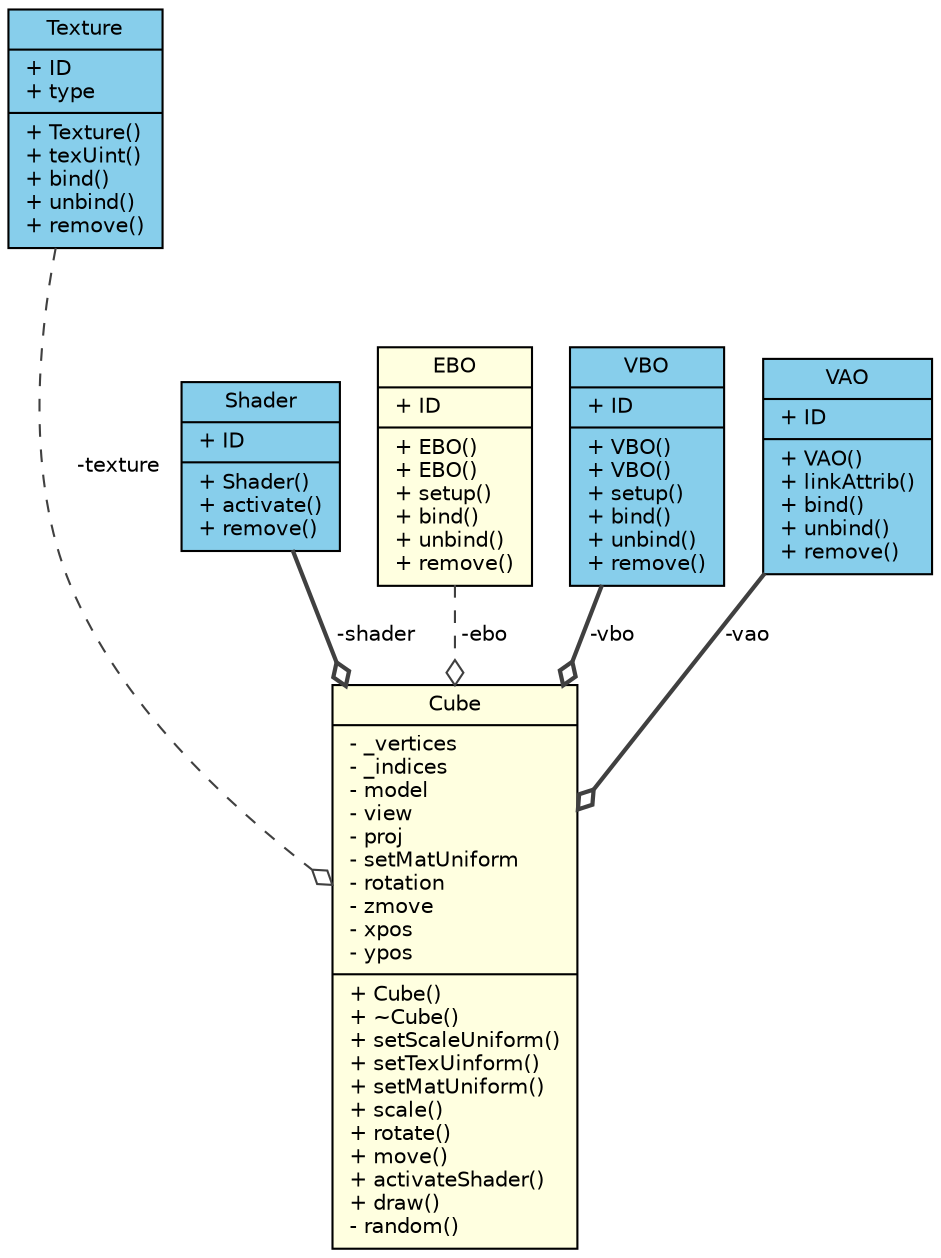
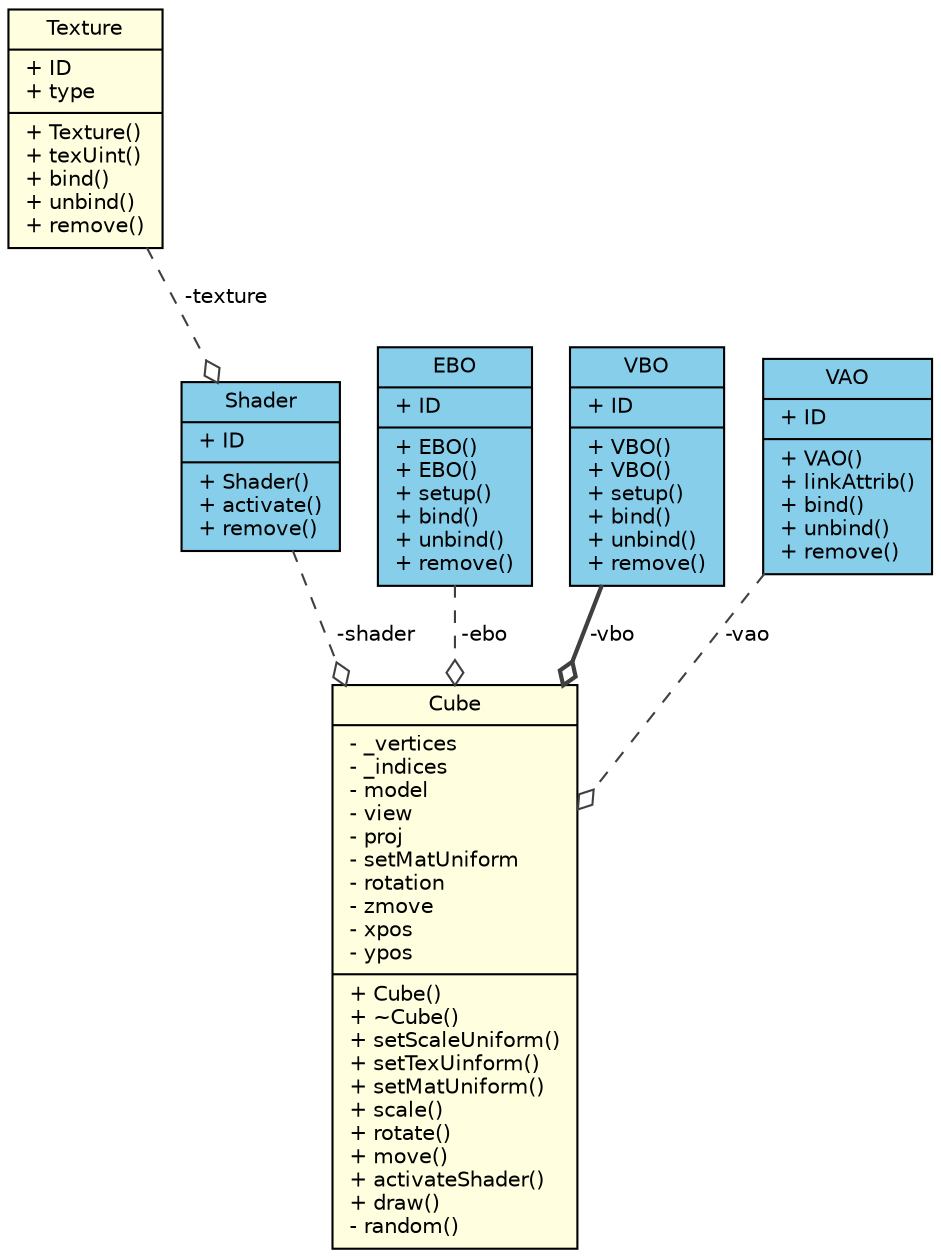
node "Texture": fillcolor skyblue -> lightyellow
node "EBO": fillcolor lightyellow -> skyblue
edge "Texture" -> "Cube": now "Texture" -> "Shader"
edge "Shader" -> "Cube": style bold -> dashed
edge "VAO" -> "Cube": style bold -> dashed
